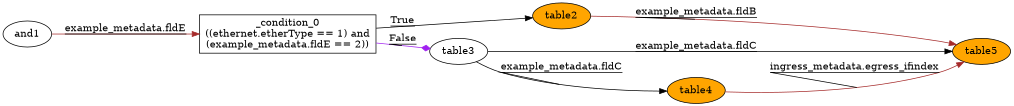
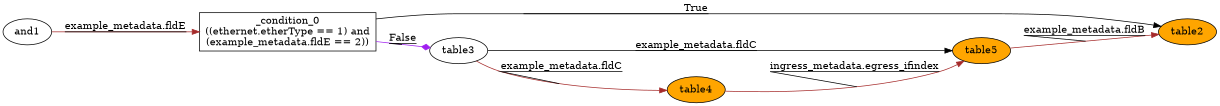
edge "table2" -> "table5": reversed
edge "table3" -> "table4": color black -> brown
